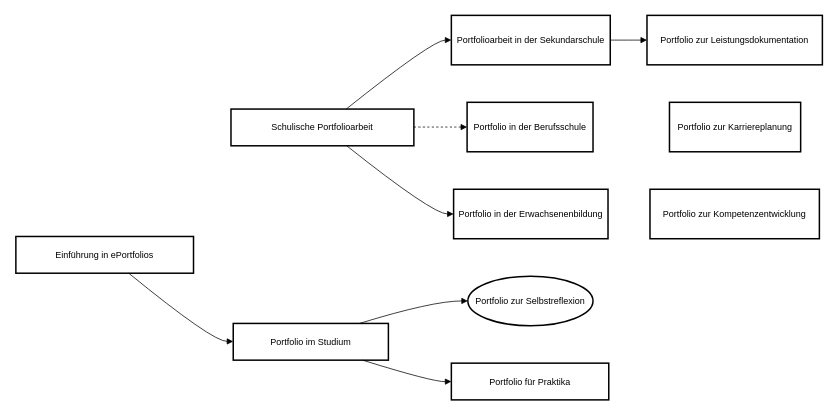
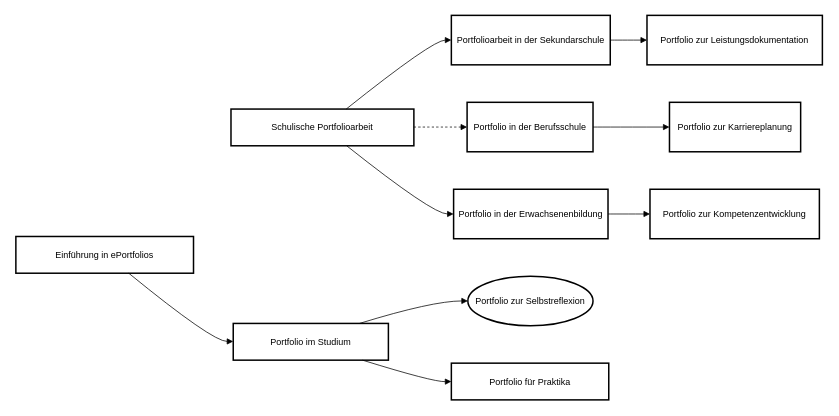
edge "Portfolio in der Berufsschule" -> "Portfolio zur Karriereplanung": added
edge "Portfolio in der Erwachsenenbildung" -> "Portfolio zur Kompetenzentwicklung": added
